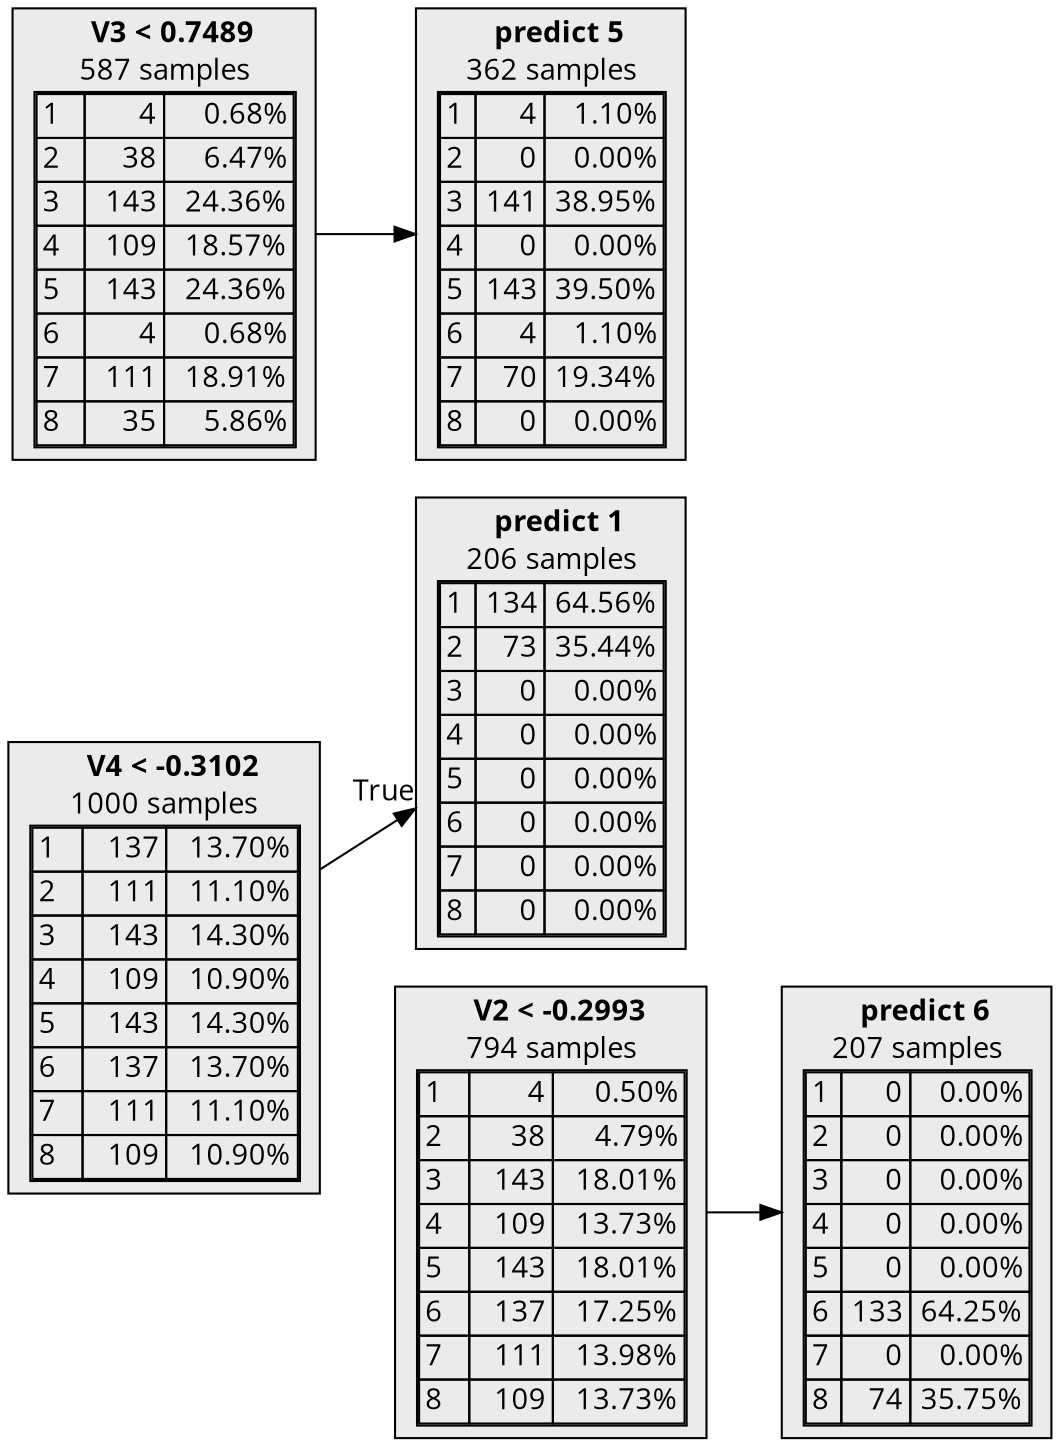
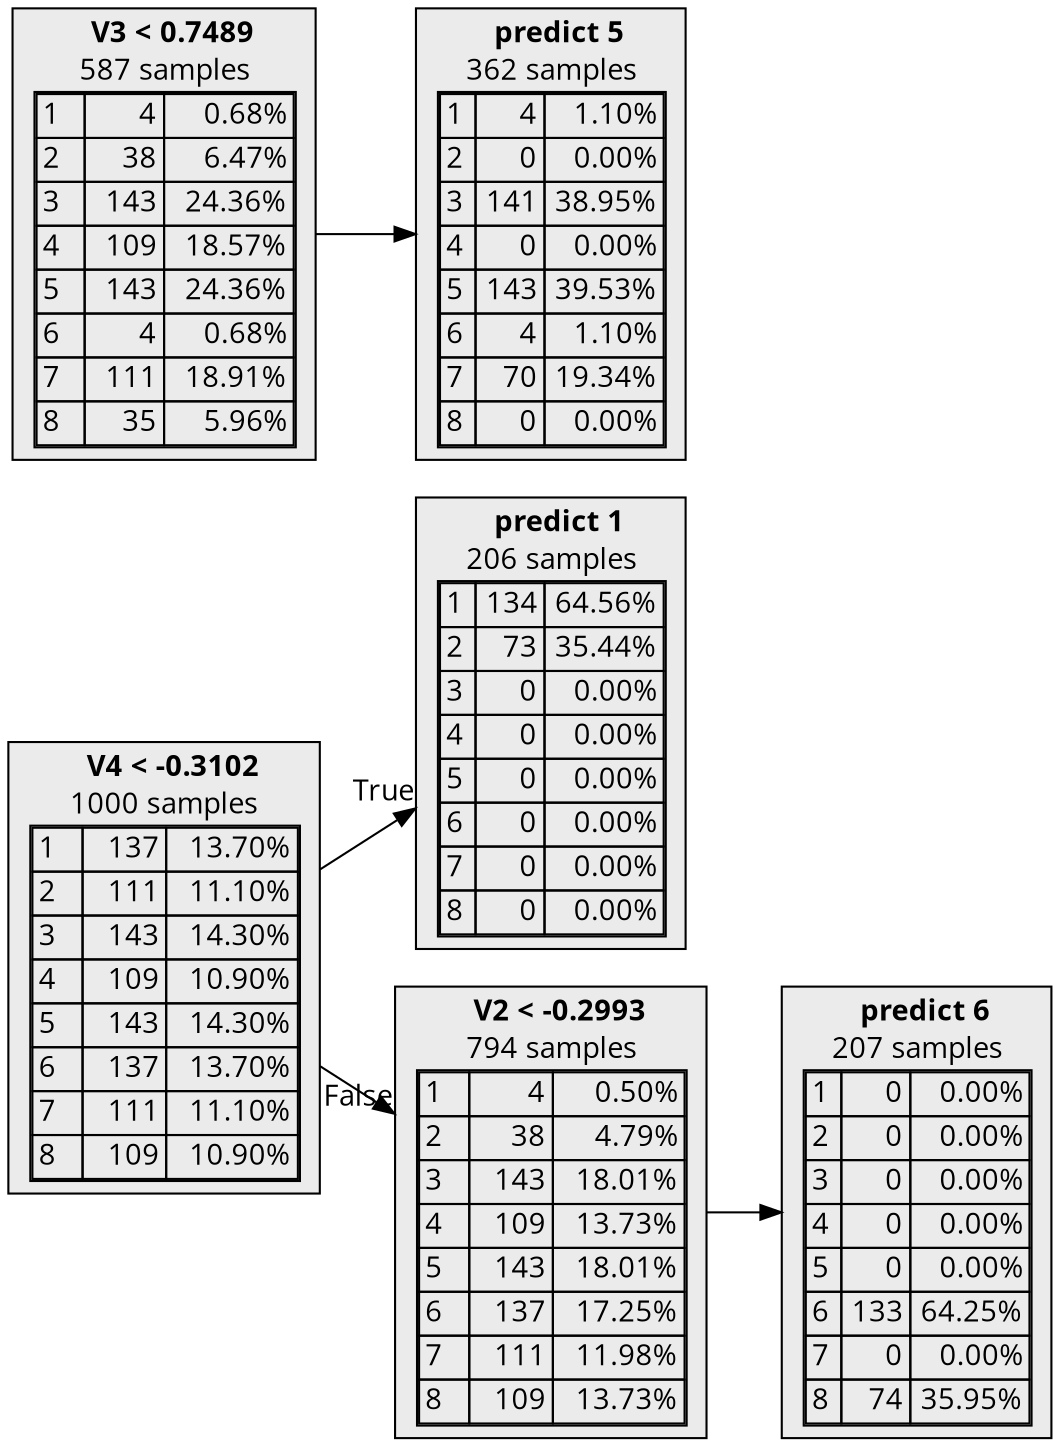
node "predict 5": text "39.50%" -> "39.53%"
node "V3 < 0.7489": text "5.86%" -> "5.96%"
edge "V4 < -0.3102" -> "V2 < -0.2993": added
node "V2 < -0.2993": text "13.98%" -> "11.98%"
node "predict 6": text "35.75%" -> "35.95%"
